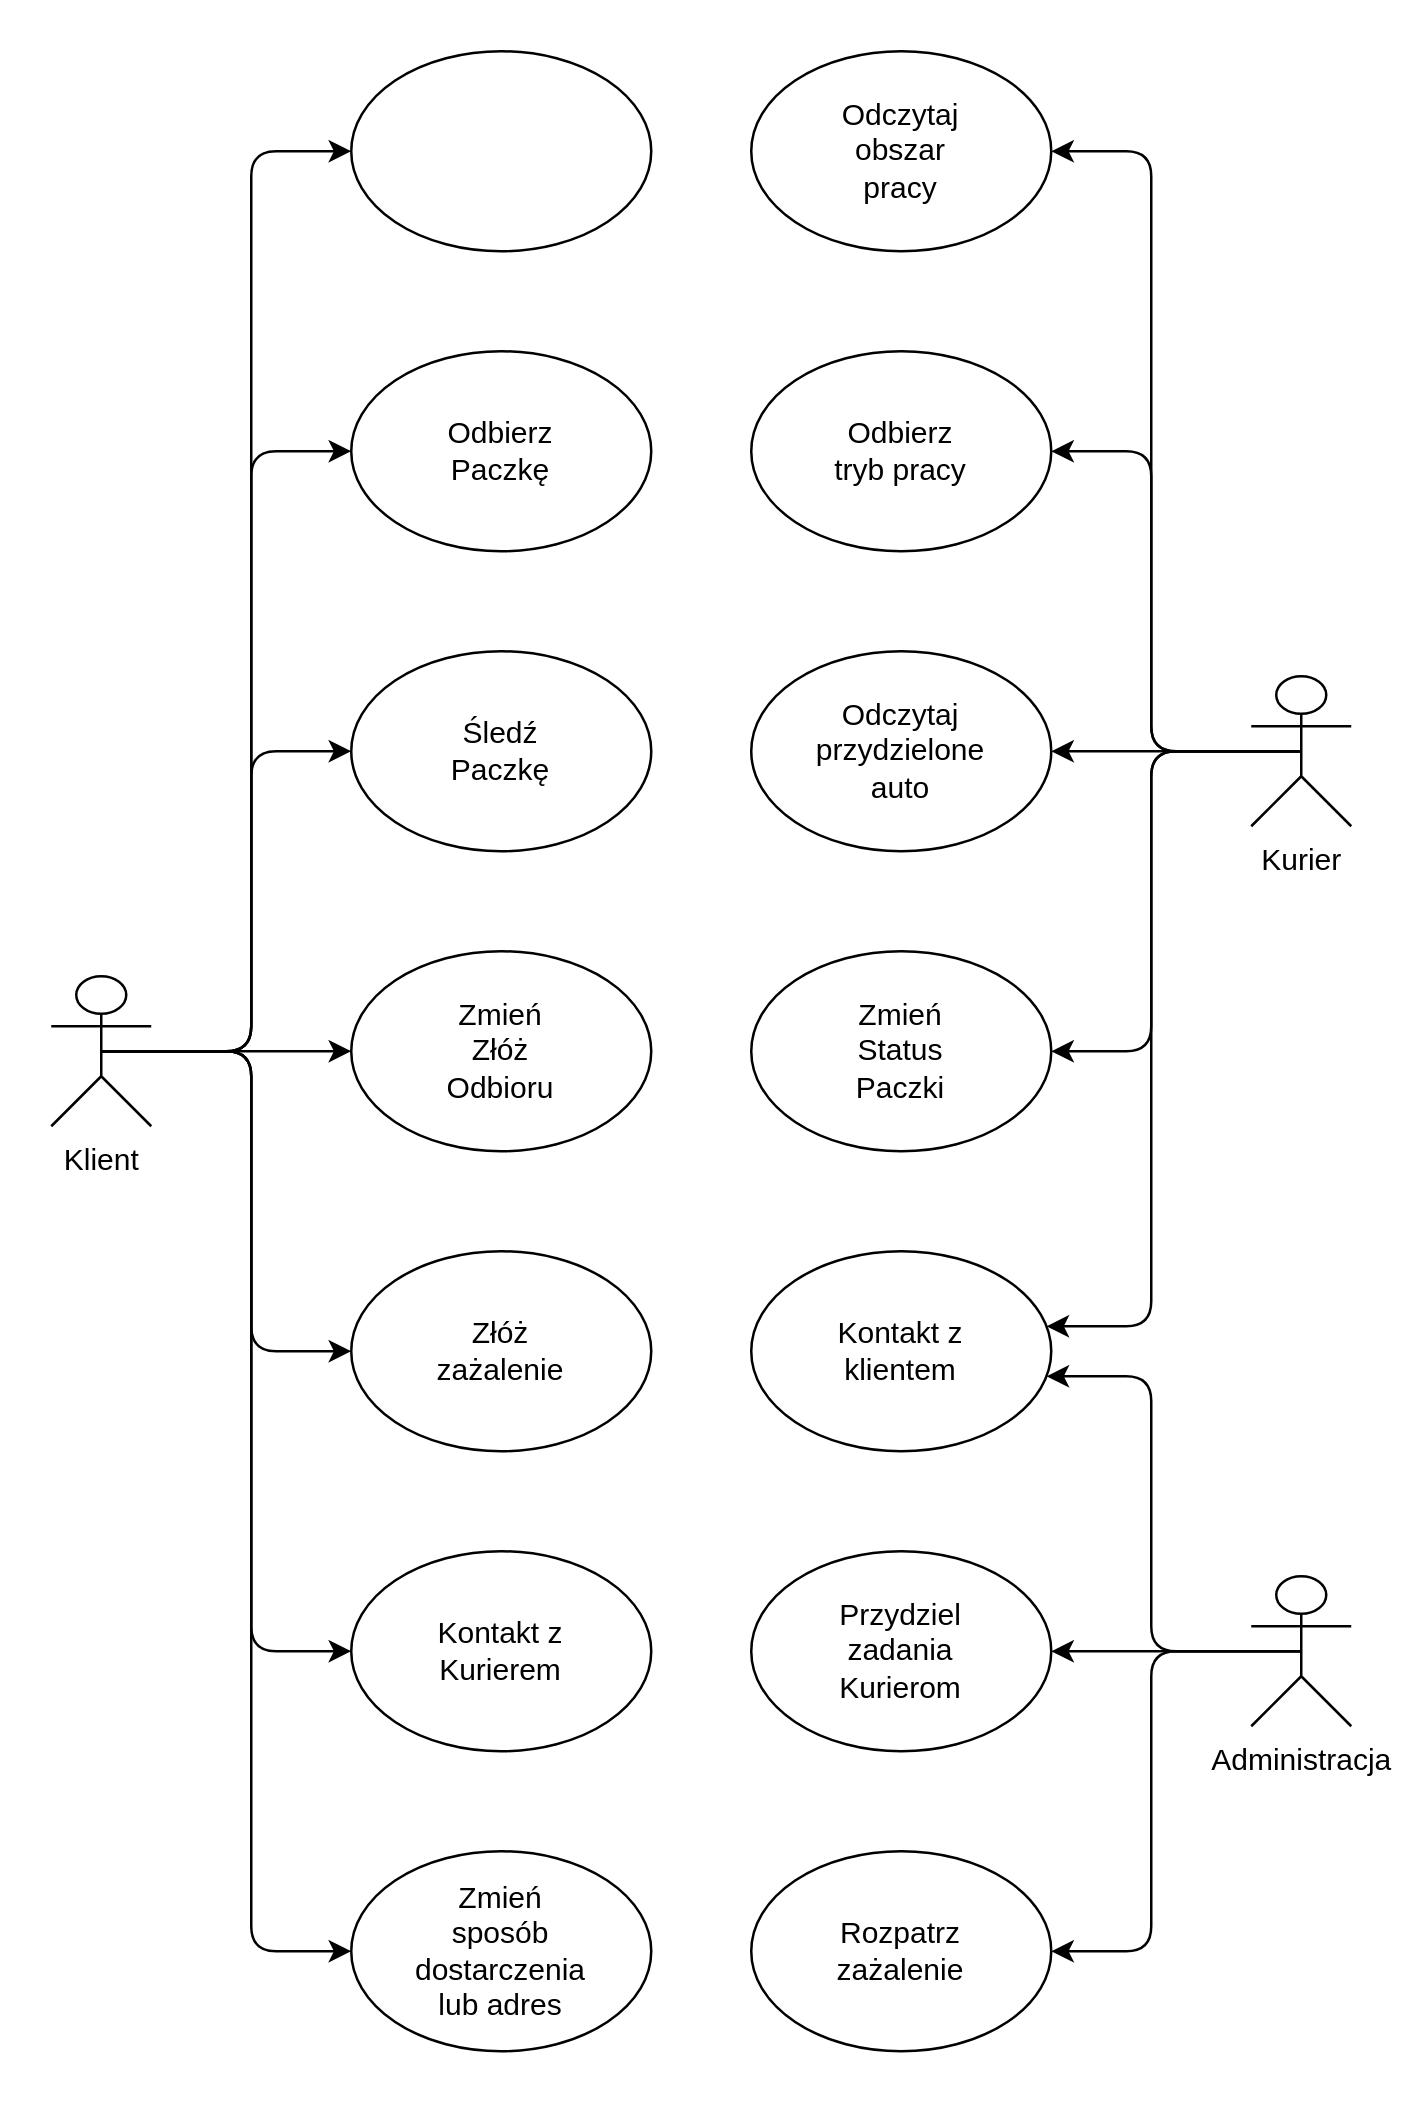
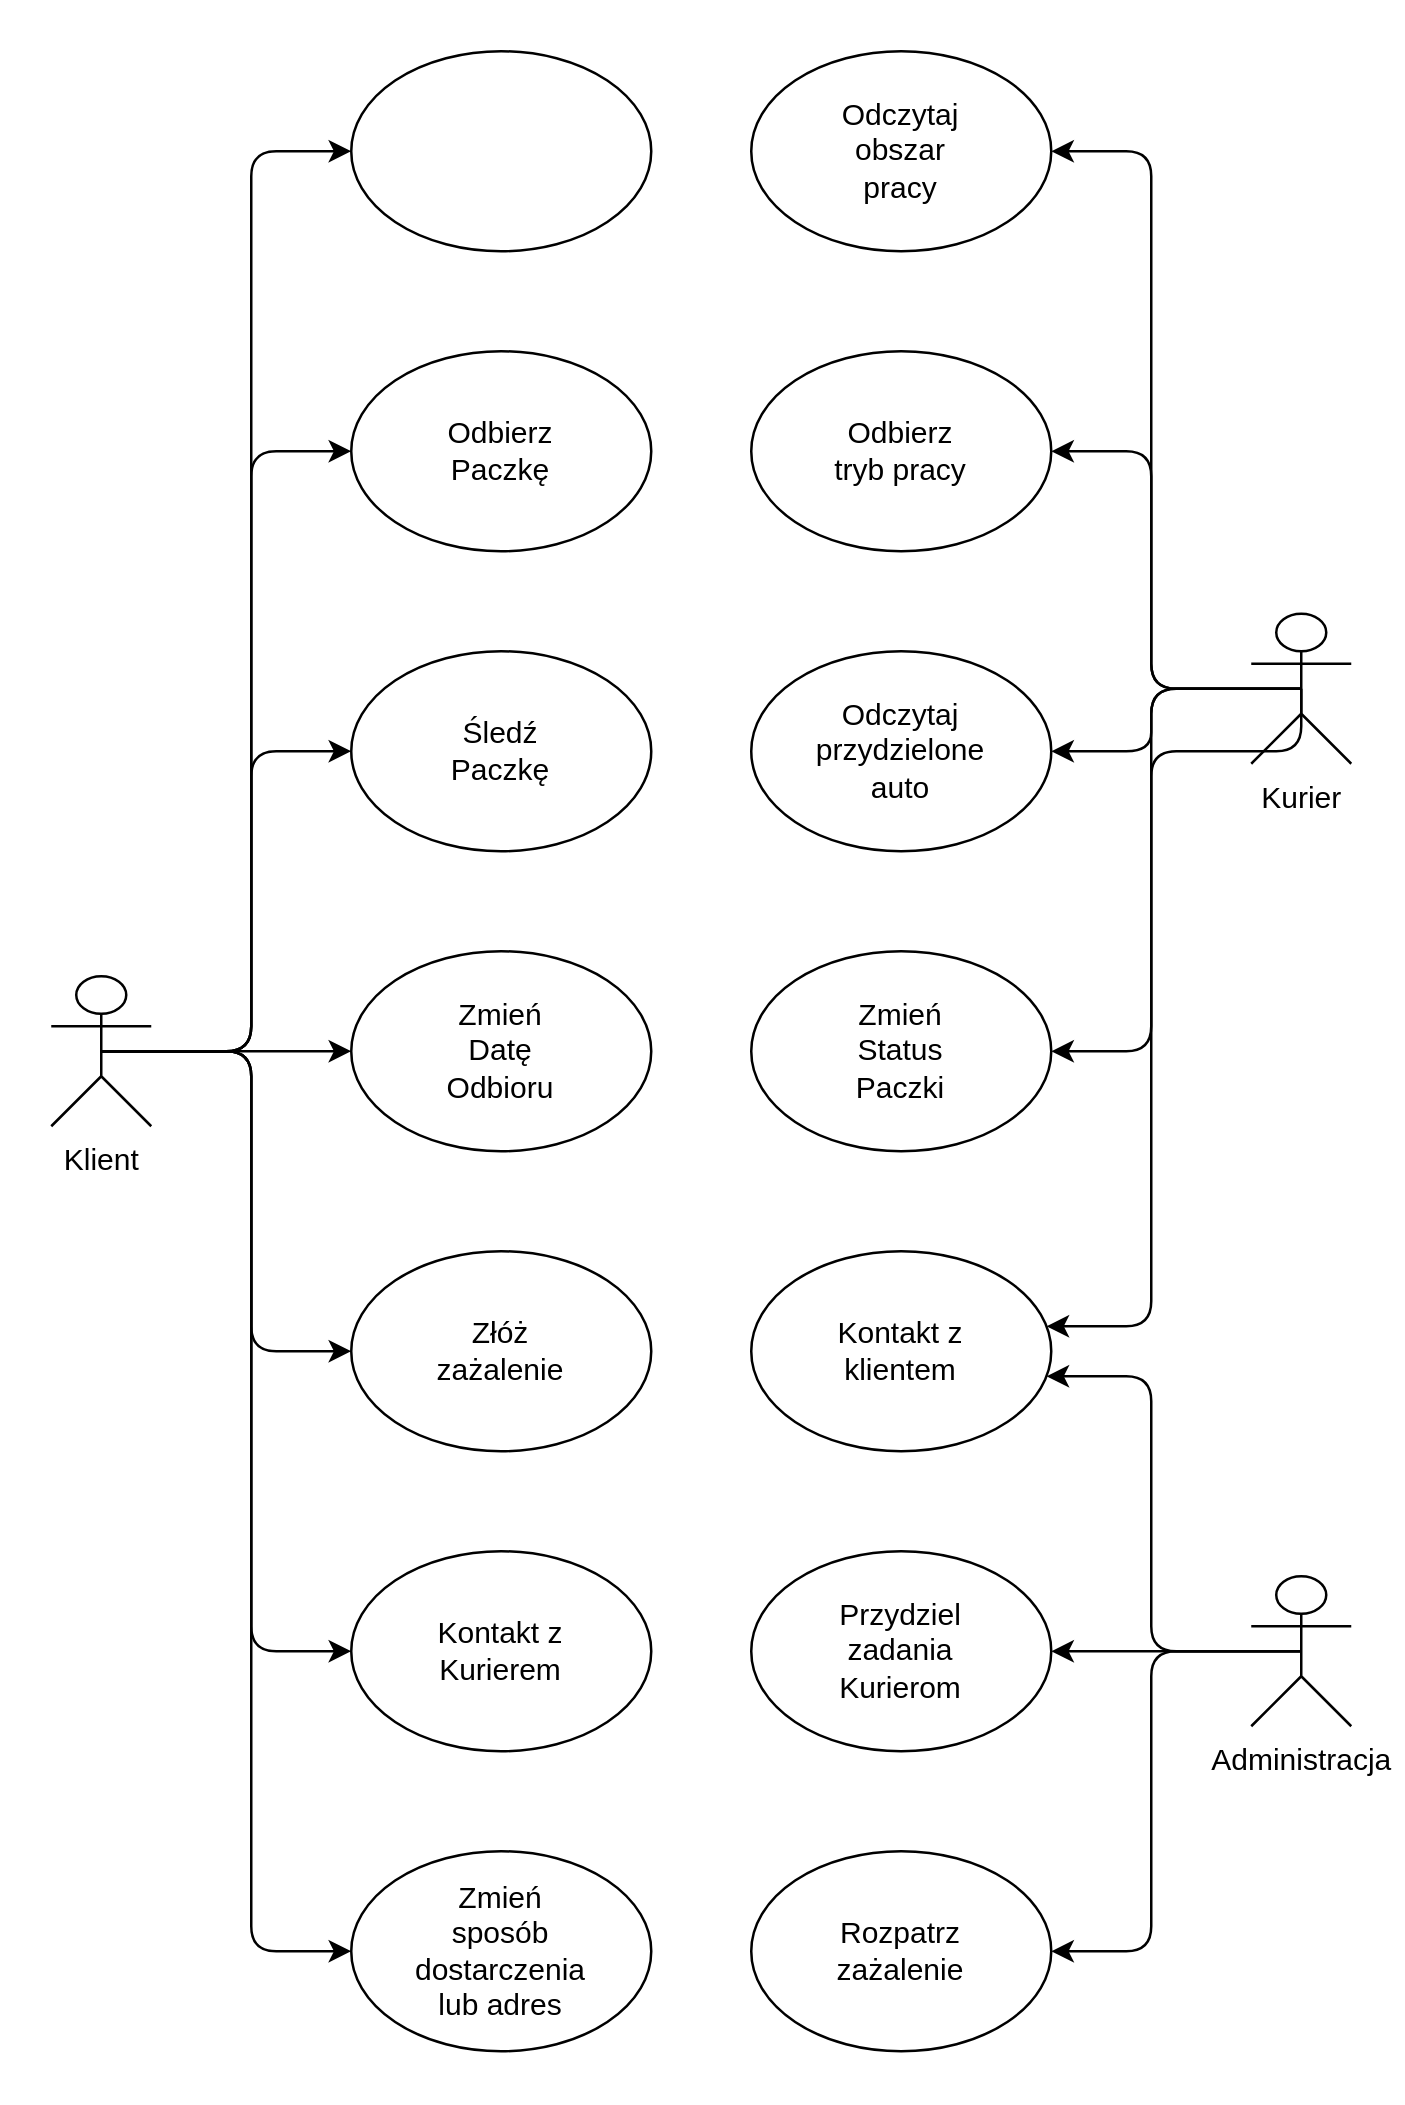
node "Kurier": moved (1301, 751) -> (1301, 689)
node "Zmień Złóż Odbioru": label "Zmień Złóż Odbioru" -> "Zmień Datę Odbioru"
